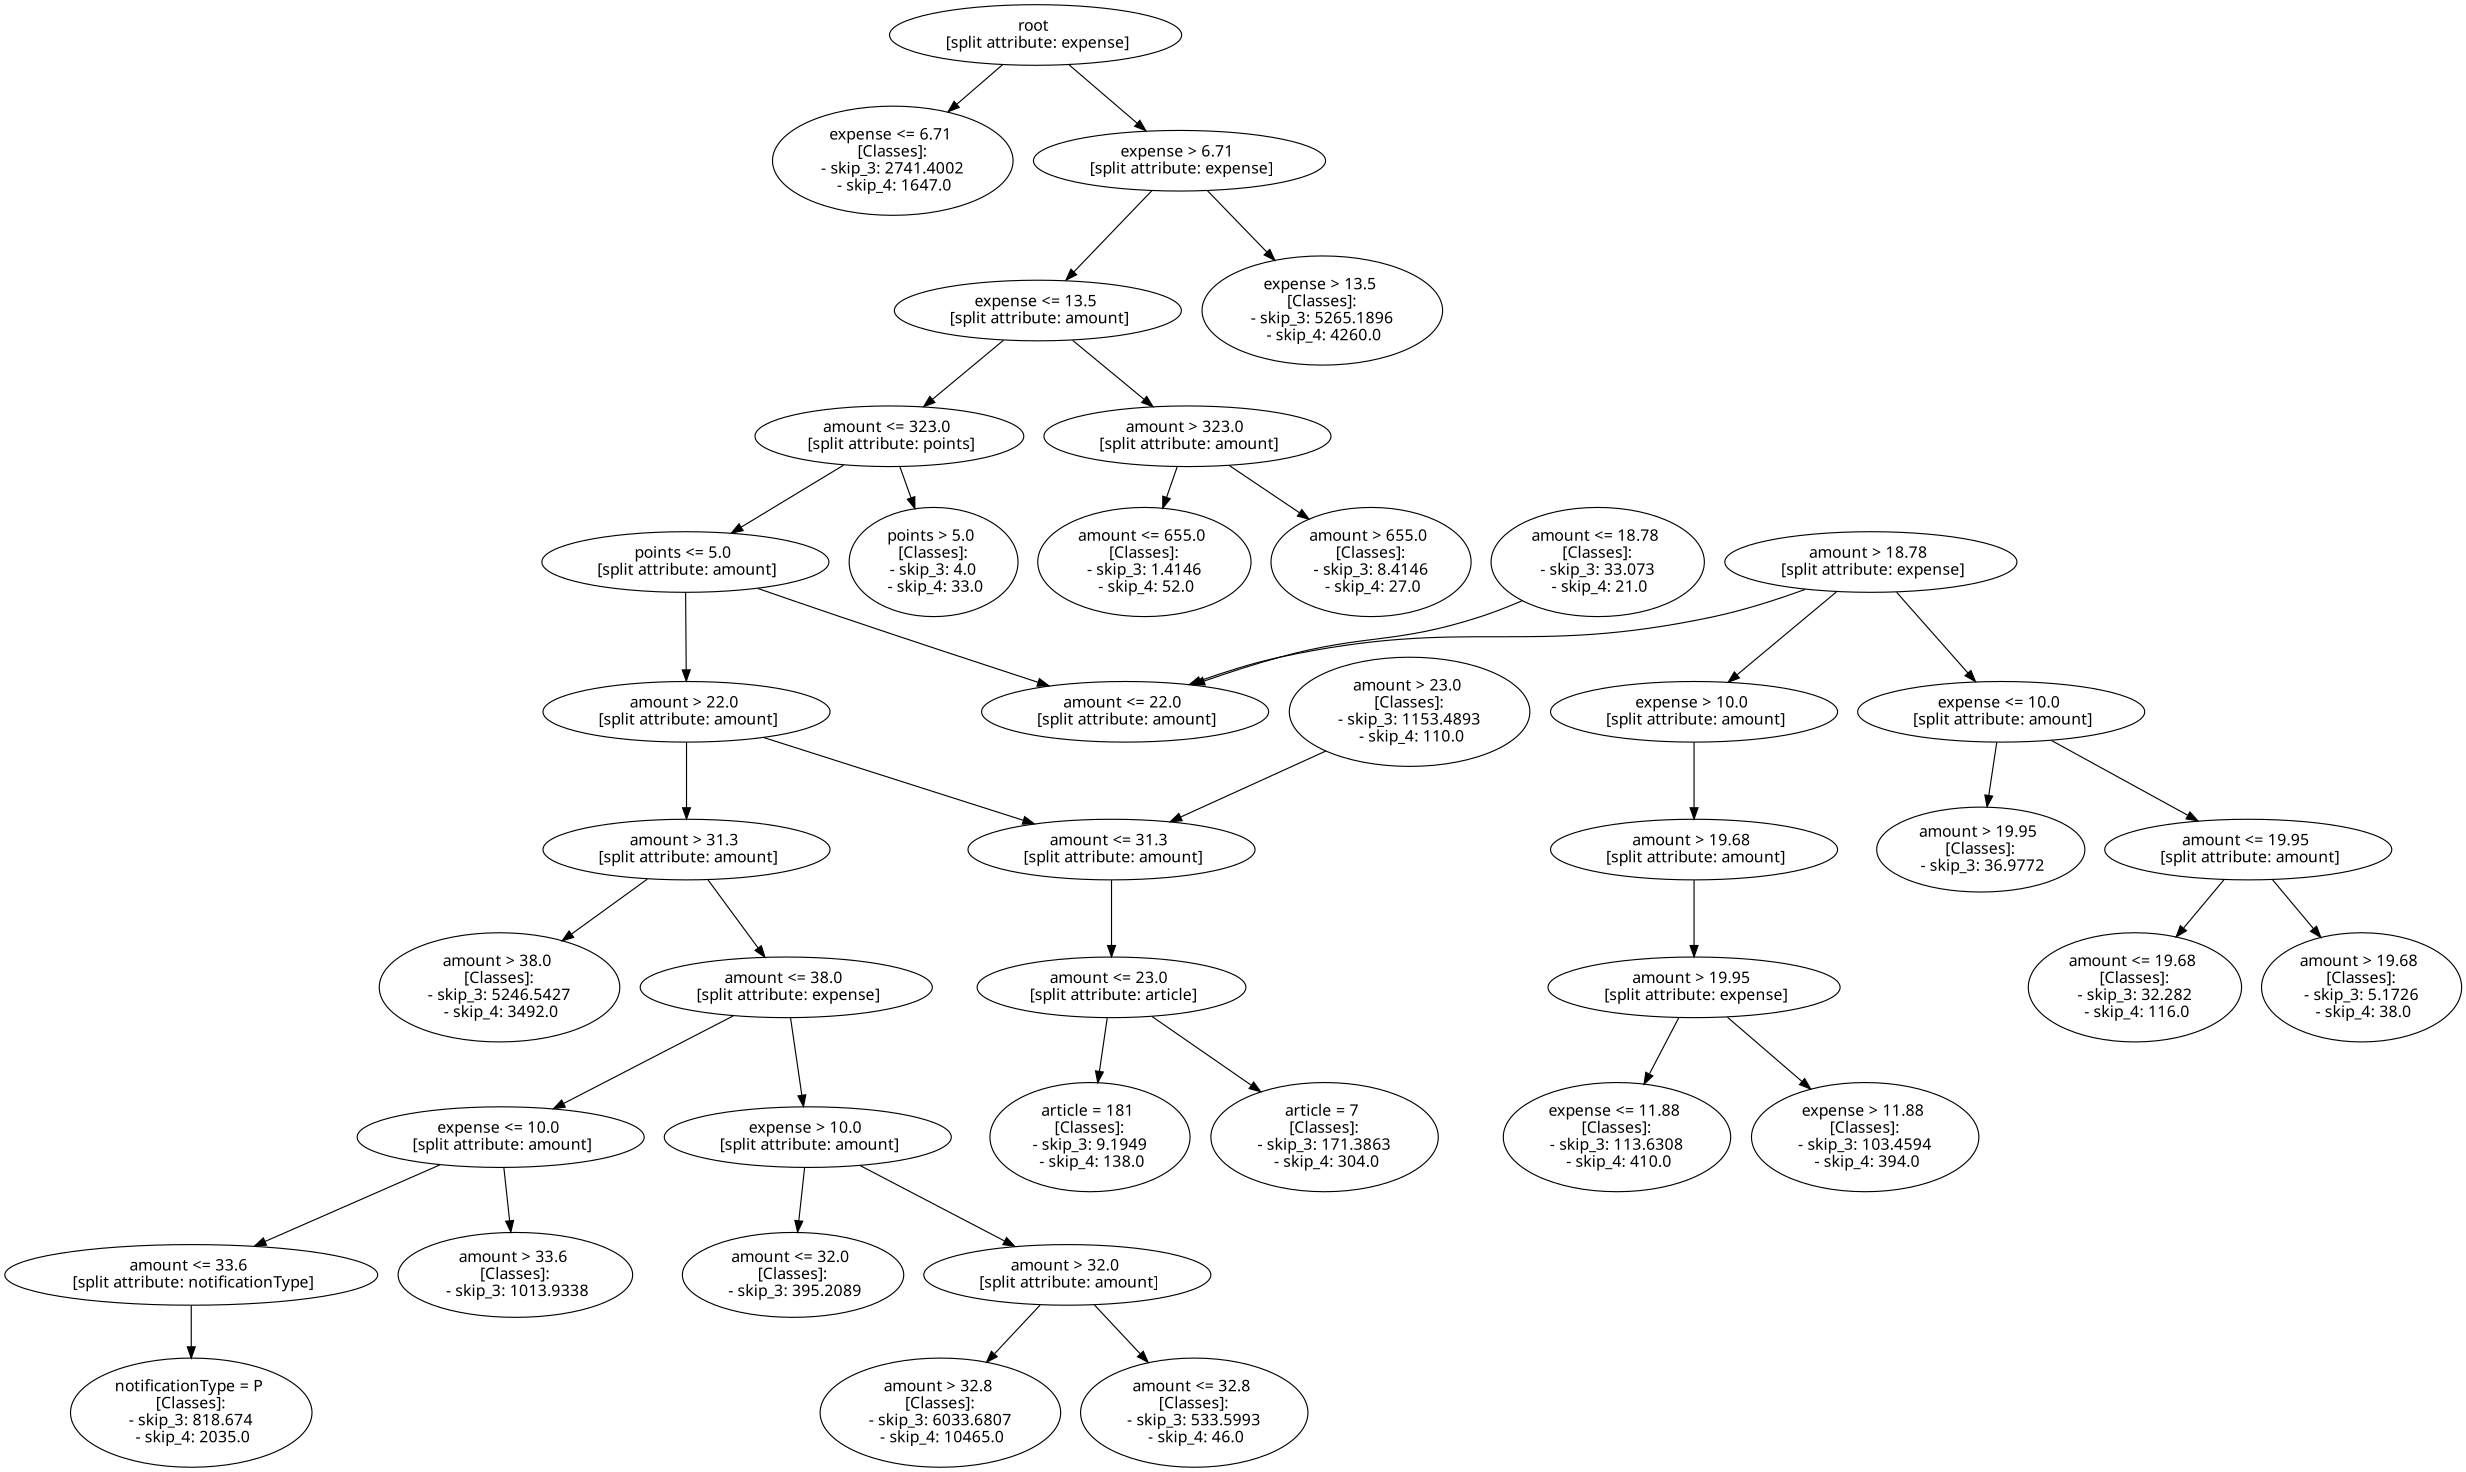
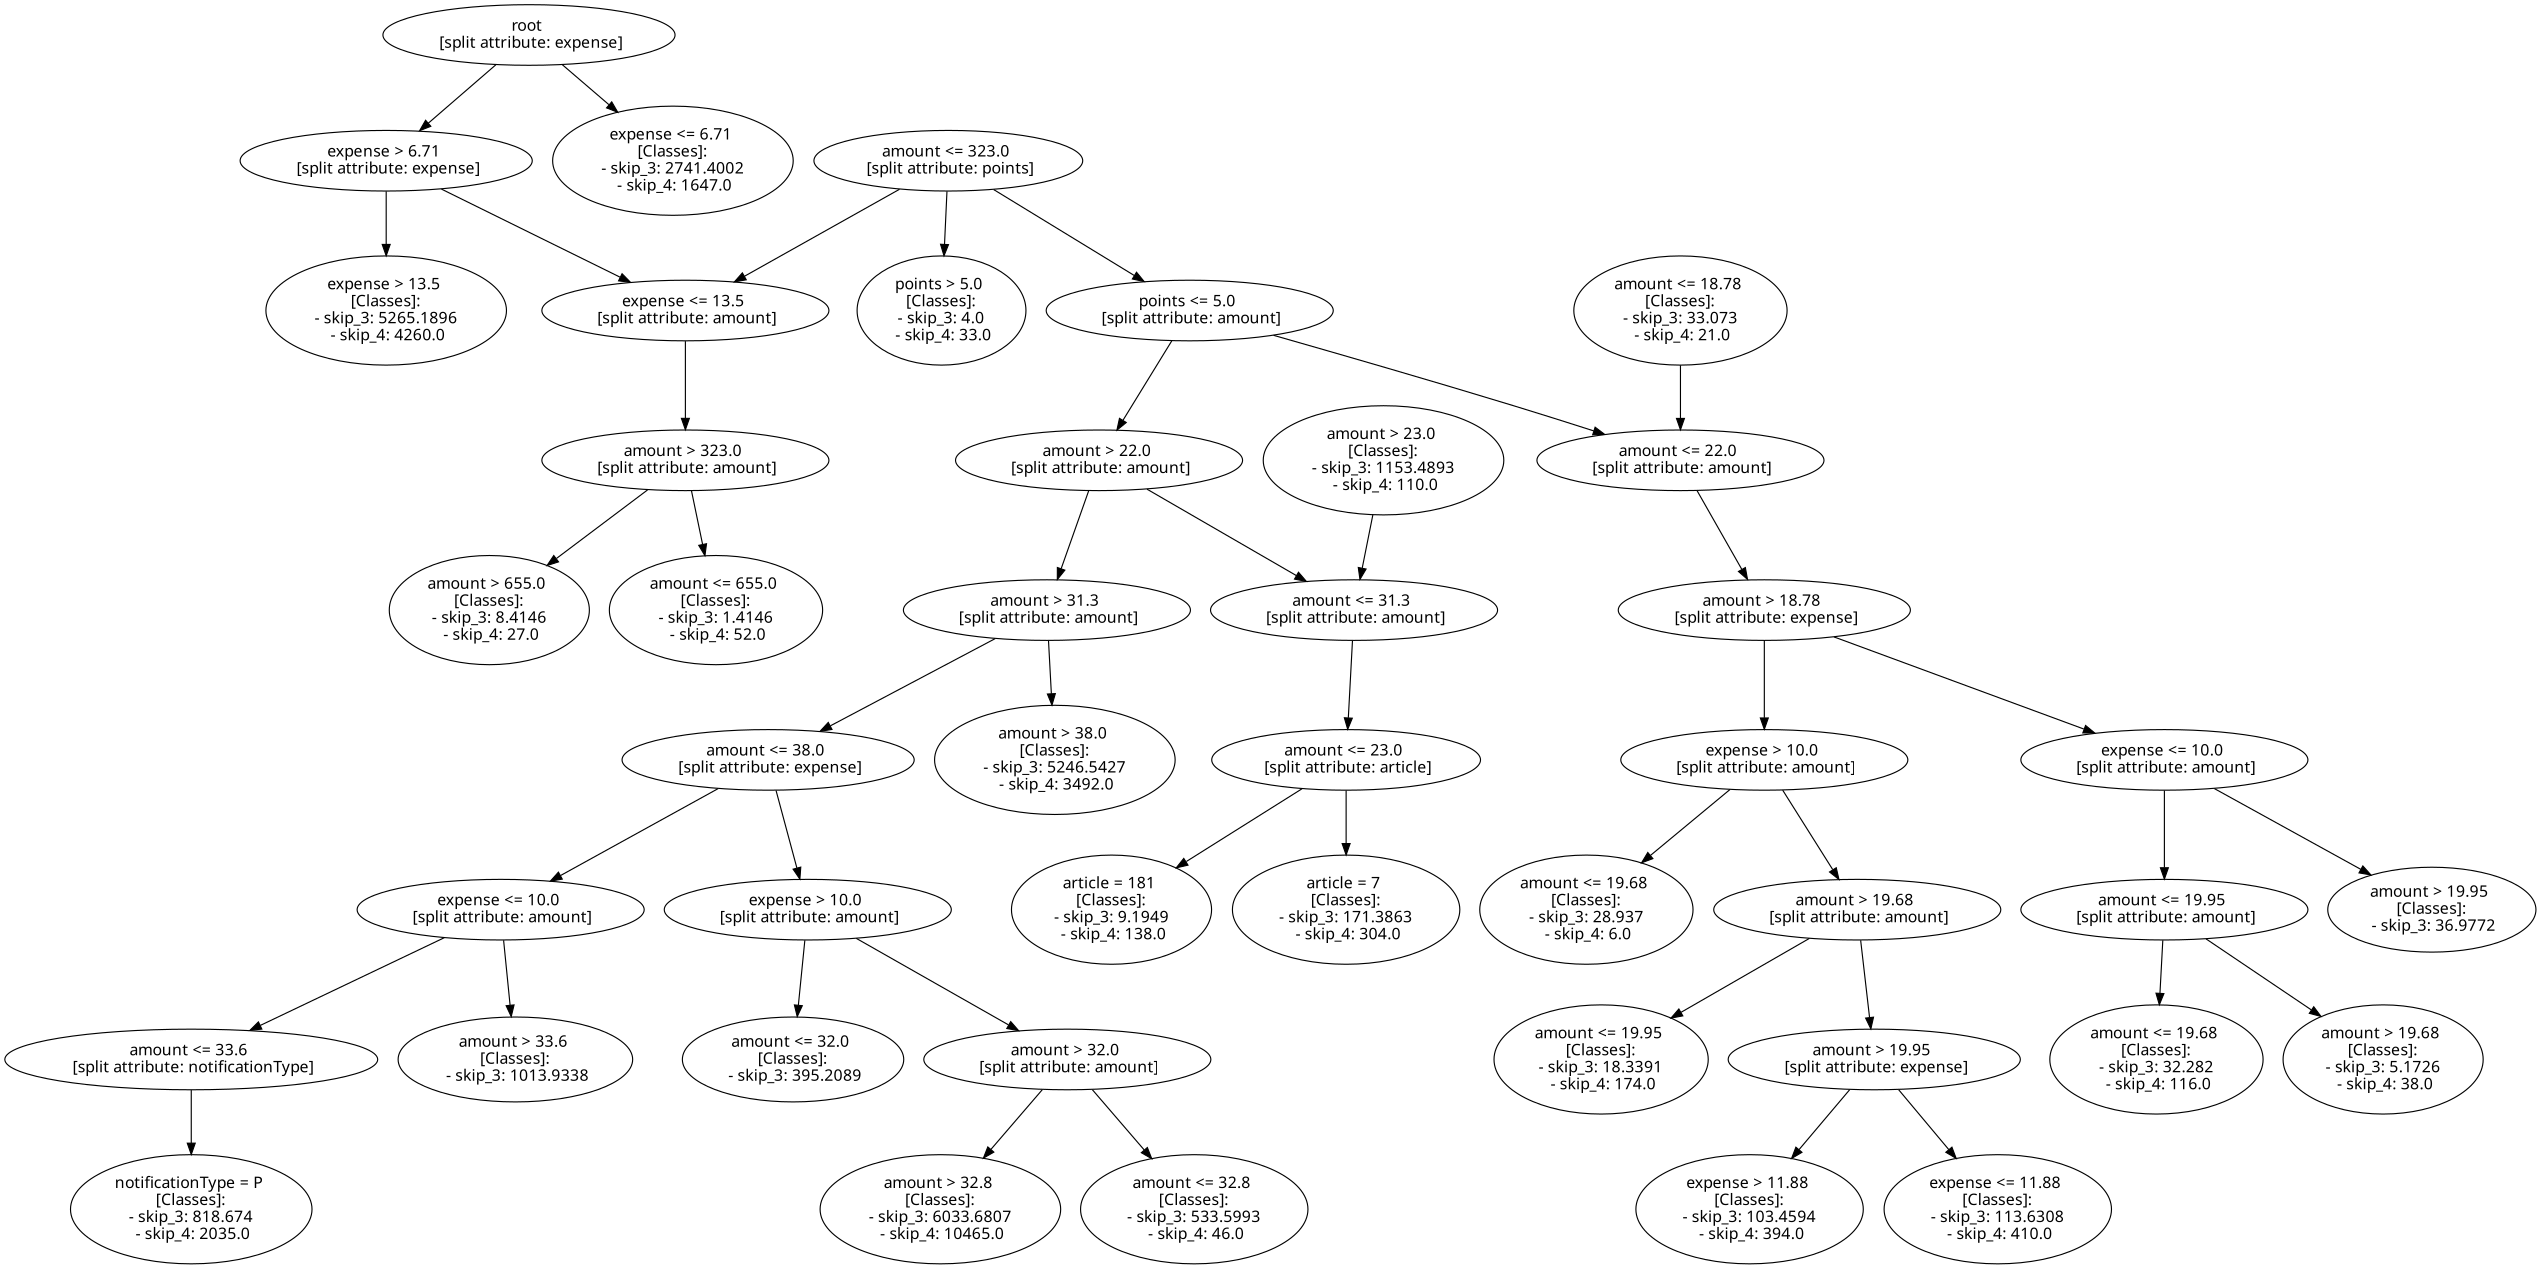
edge "expense <= 13.5 [split attribute: amount]" -> "amount <= 323.0 [split attribute: points]": reversed
edge "amount > 18.78 [split attribute: expense]" -> "amount <= 22.0 [split attribute: amount]": reversed
node "amount <= 19.68 [Classes]: - skip_3: 28.937 - skip_4: 6.0": added
node "amount <= 19.95 [Classes]: - skip_3: 18.3391 - skip_4: 174.0": added
